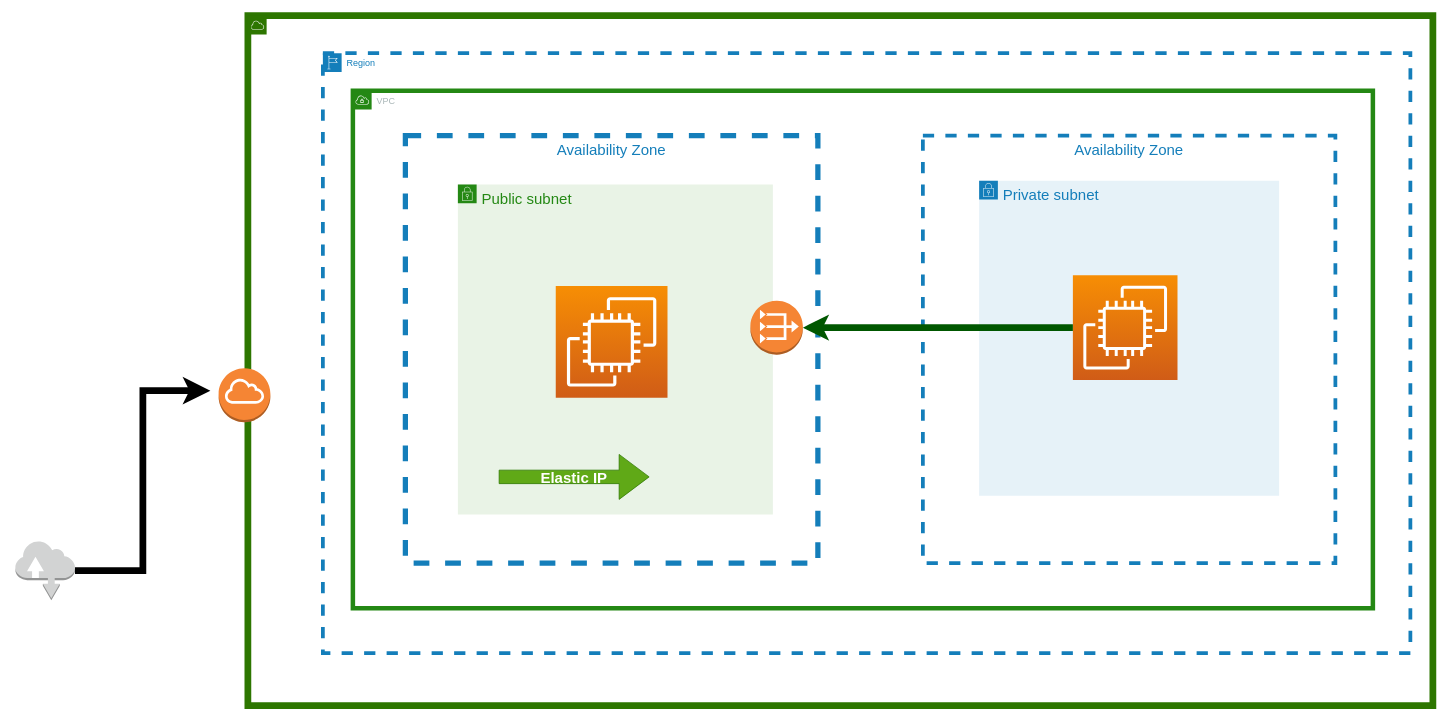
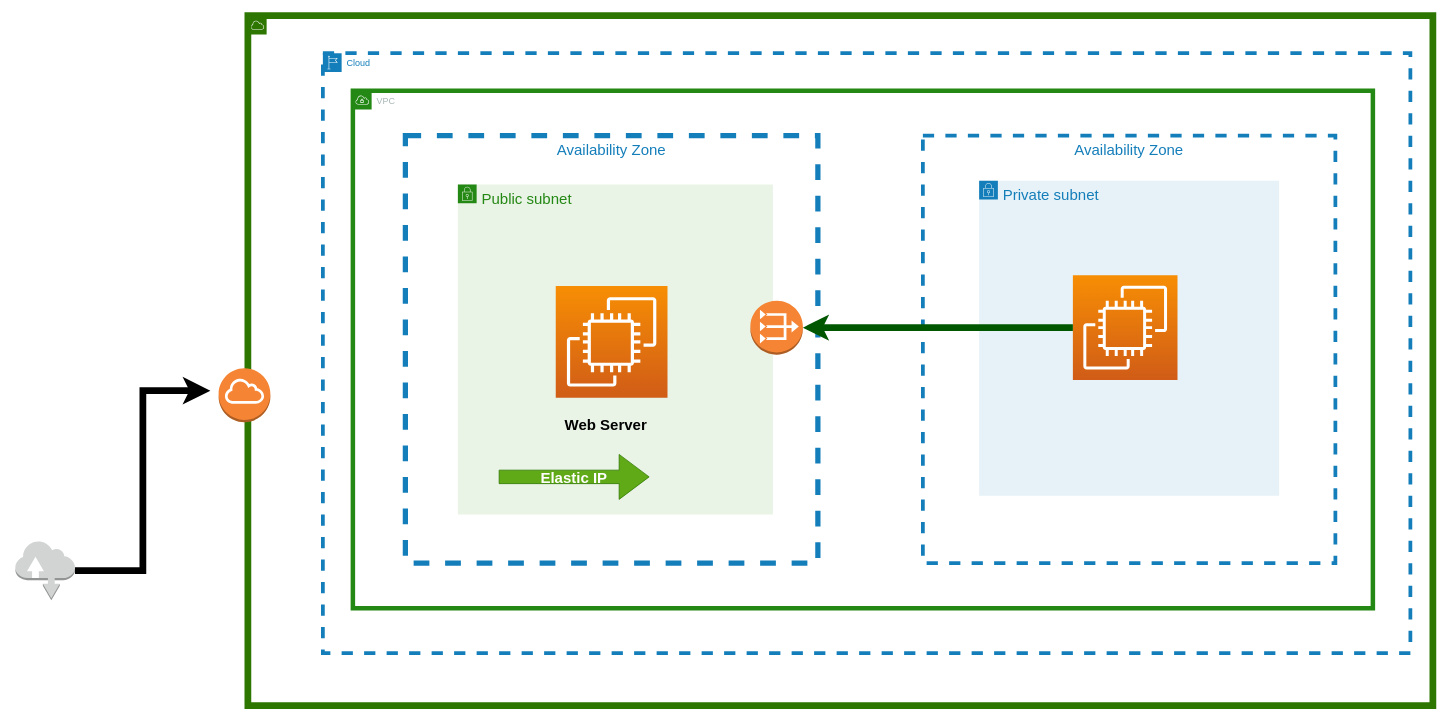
node "Region": label "Region" -> "Cloud"
node "Web Server": added
